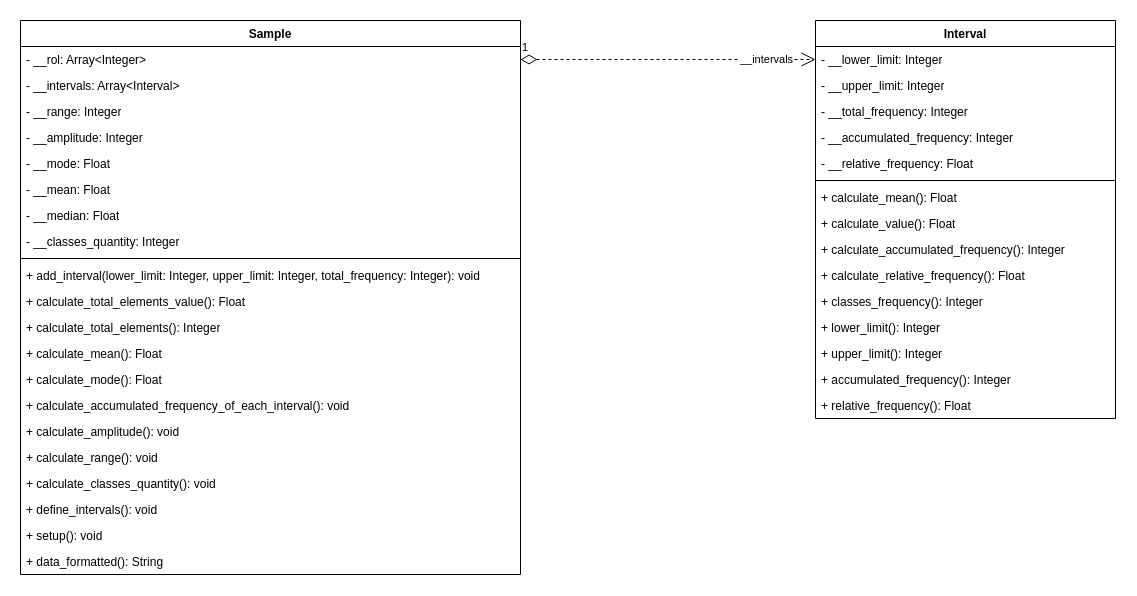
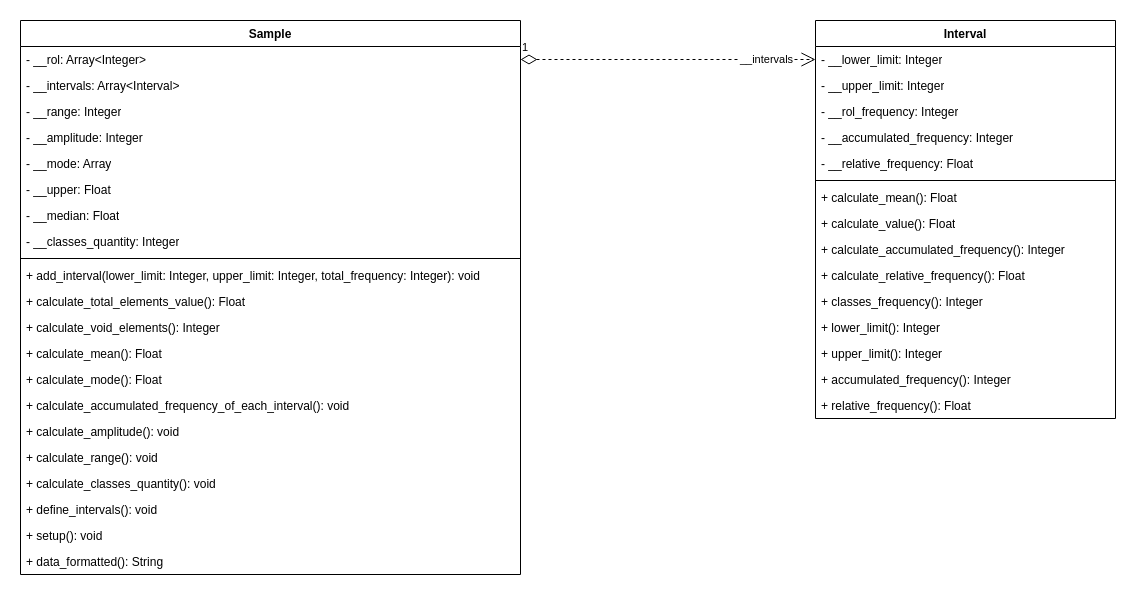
node "- __total_frequency: Integer": label "- __total_frequency: Integer" -> "- __rol_frequency: Integer"
node "- __mode: Float": label "- __mode: Float" -> "- __mode: Array"
node "- __mean: Float": label "- __mean: Float" -> "- __upper: Float"
node "+ calculate_total_elements(): Integer": label "+ calculate_total_elements(): Integer" -> "+ calculate_void_elements(): Integer"
